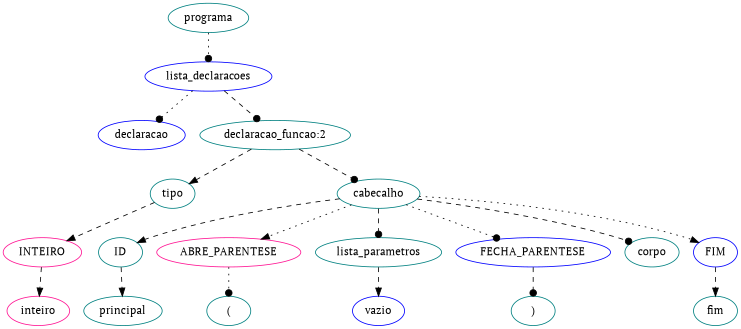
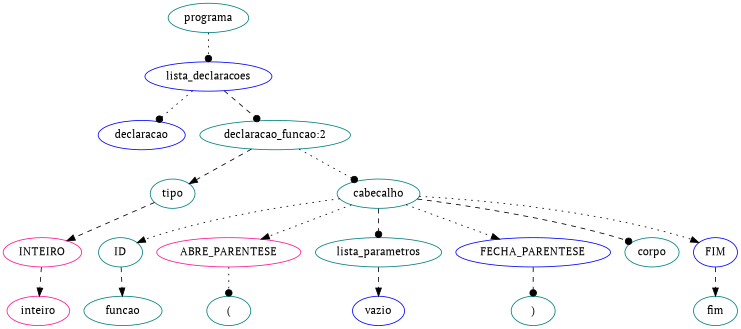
edge "declaracao_funcao:2" -> "cabecalho": style dashed -> dotted
edge "cabecalho" -> "ID": style dashed -> dotted
edge "cabecalho" -> "FECHA_PARENTESE": arrowhead dot -> normal
node "principal": label "principal" -> "funcao"
